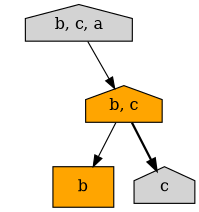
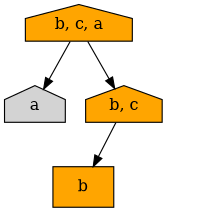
node "b, c, a": fillcolor lightgrey -> orange
node "a": added
node "c": removed
